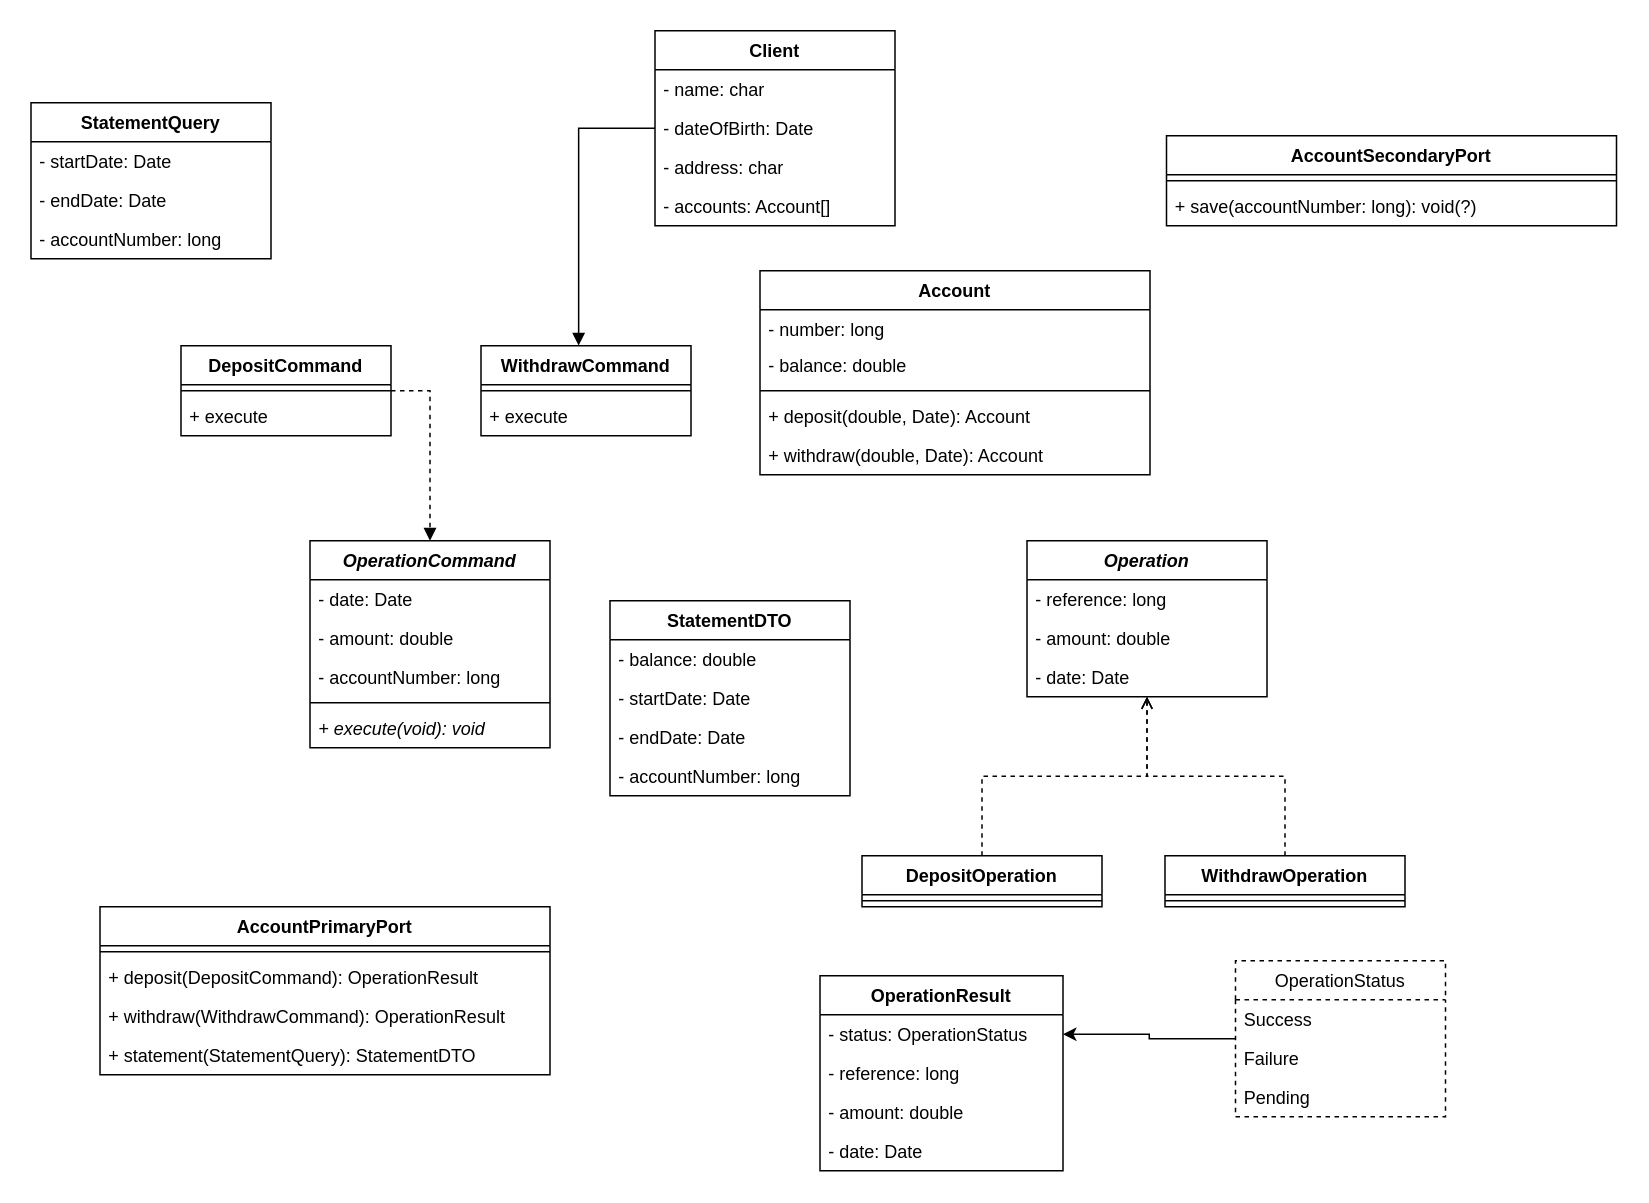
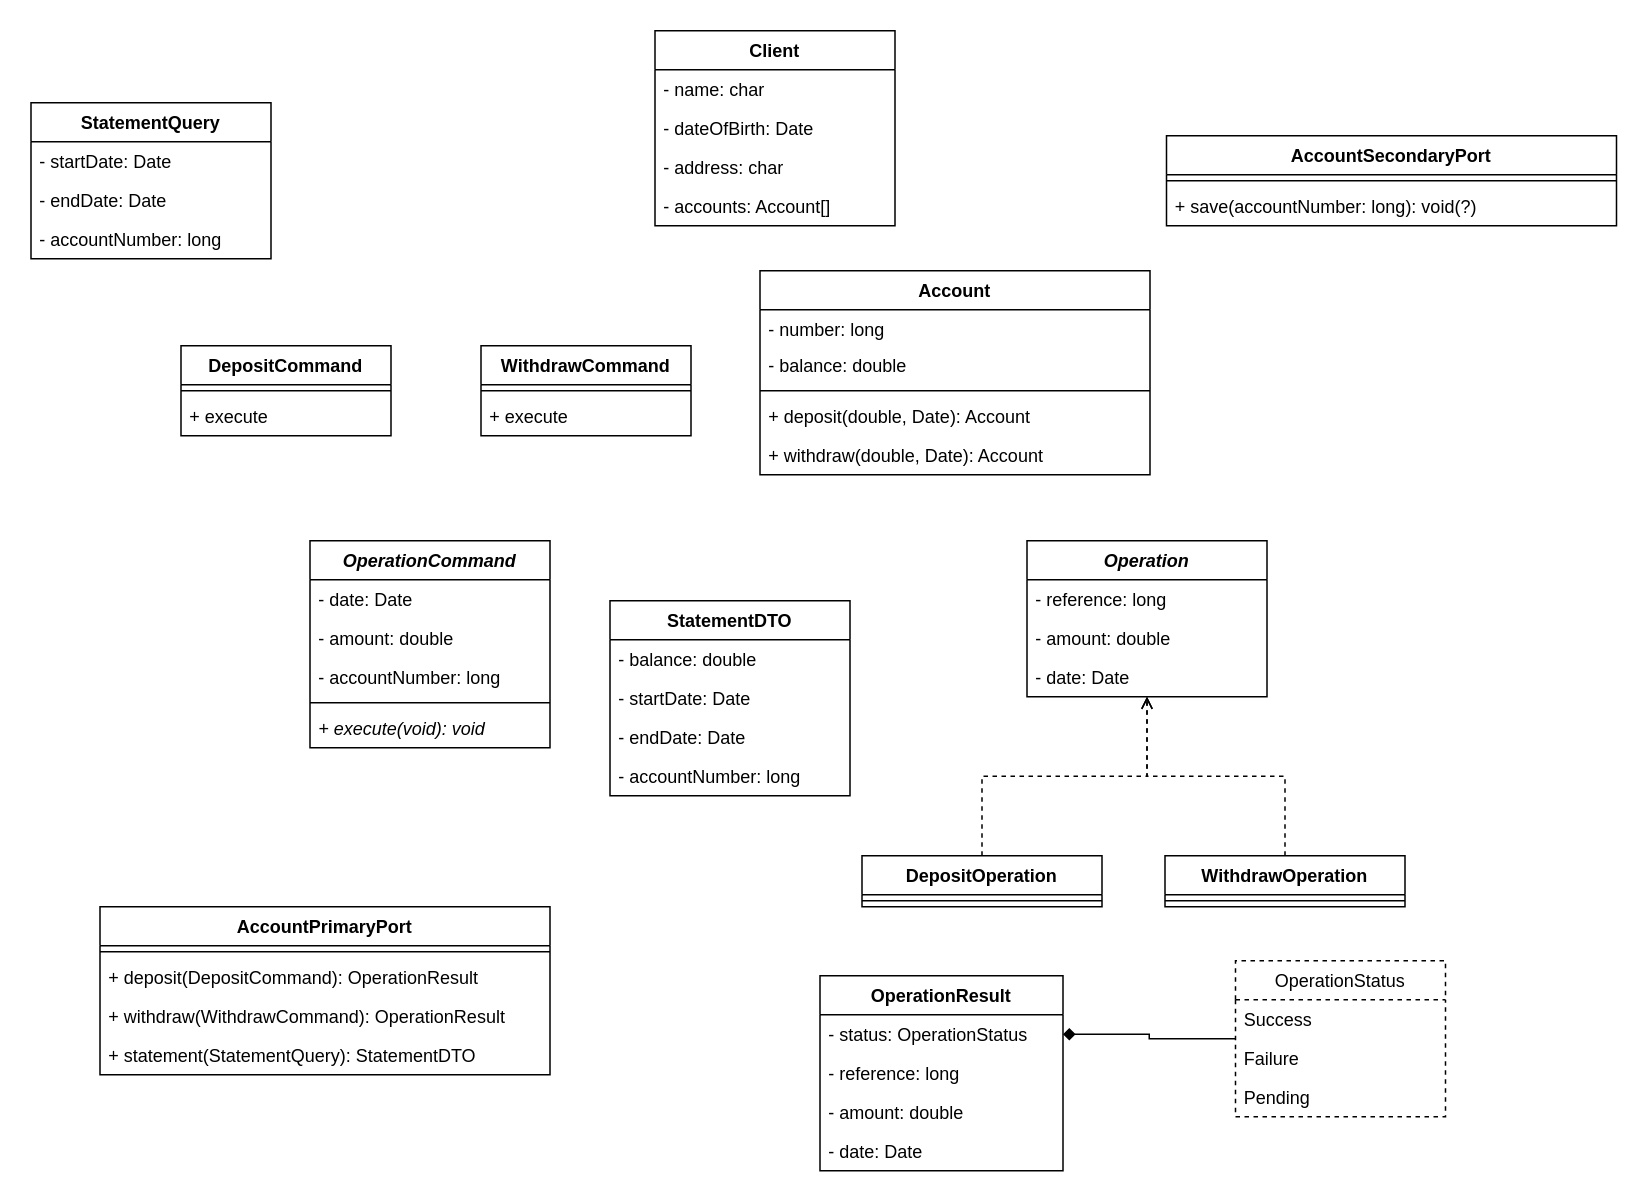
edge "- dateOfBirth: Date" -> "WithdrawCommand": removed
edge "DepositCommand" -> "OperationCommand": removed
edge "OperationStatus" -> "- status: OperationStatus": arrowhead classic -> diamond
